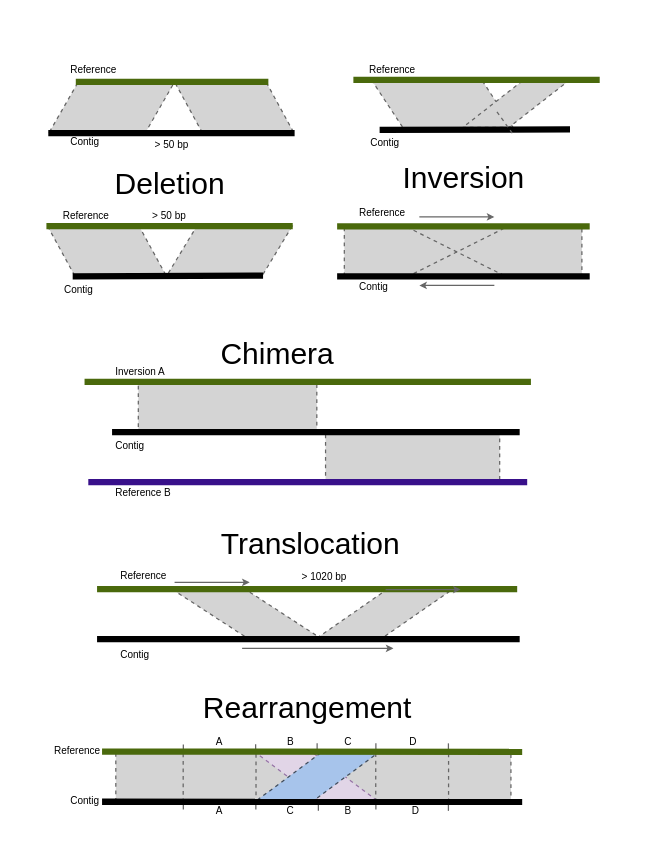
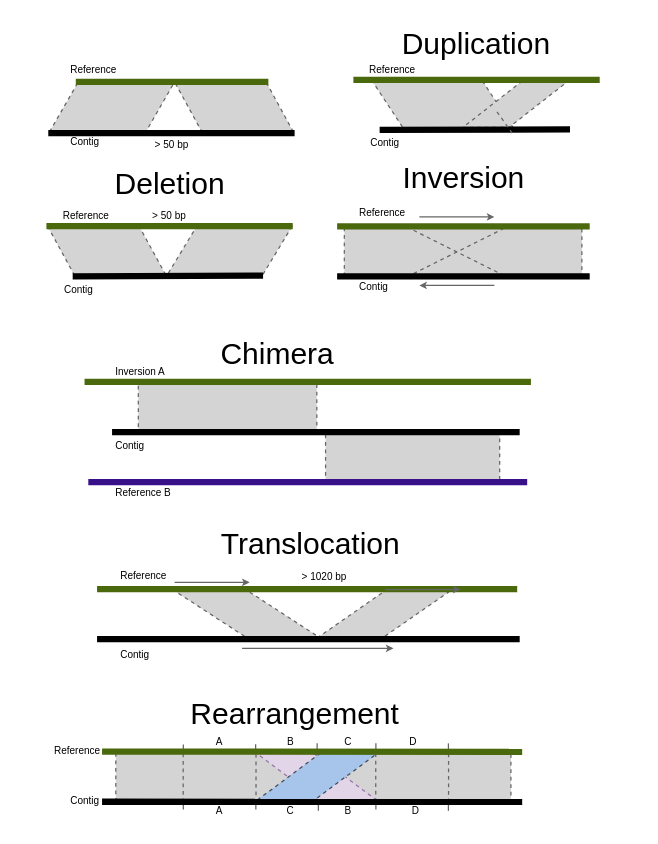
node "Duplication": added
node "Rearrangement": moved (308, 708) -> (295, 714)
